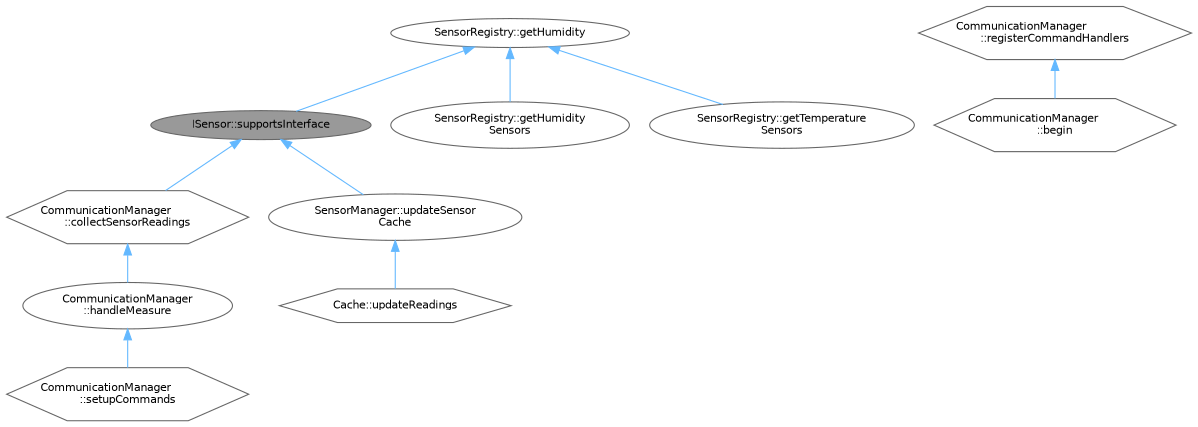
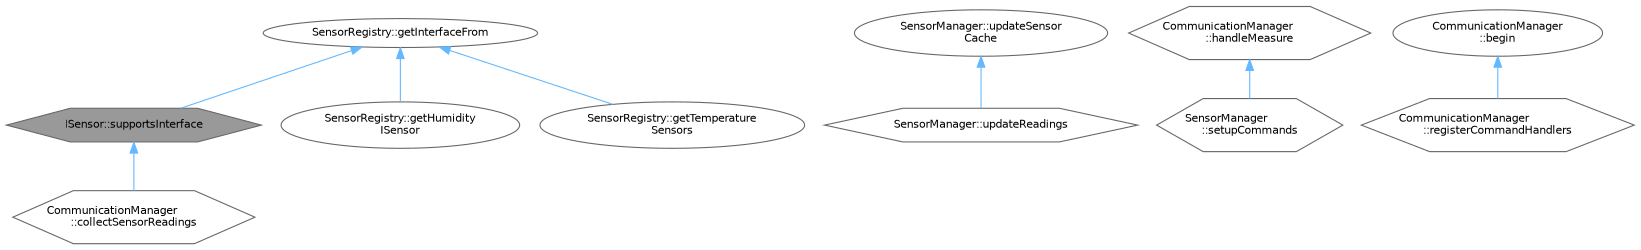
node "SensorRegistry::getHumidity": label "SensorRegistry::getHumidity" -> "SensorRegistry::getInterfaceFrom"
edge "CommunicationManager ::begin" -> "CommunicationManager ::registerCommandHandlers": reversed
node "ISensor::supportsInterface": shape ellipse -> hexagon
node "SensorRegistry::getHumidity Sensors": label "SensorRegistry::getHumidity Sensors" -> "SensorRegistry::getHumidity ISensor"
node "CommunicationManager ::begin": shape hexagon -> ellipse
edge "SensorManager::updateSensor Cache" -> "ISensor::supportsInterface": removed
edge "CommunicationManager ::handleMeasure" -> "CommunicationManager ::collectSensorReadings": removed
node "CommunicationManager ::handleMeasure": shape ellipse -> hexagon
node "Cache::updateReadings": label "Cache::updateReadings" -> "SensorManager::updateReadings"
node "CommunicationManager ::setupCommands": label "CommunicationManager ::setupCommands" -> "SensorManager ::setupCommands"
